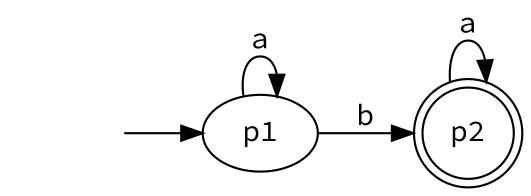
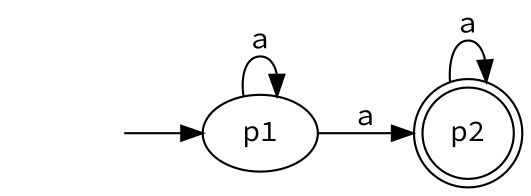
edge "p1" -> "p2": label "b" -> "a"
